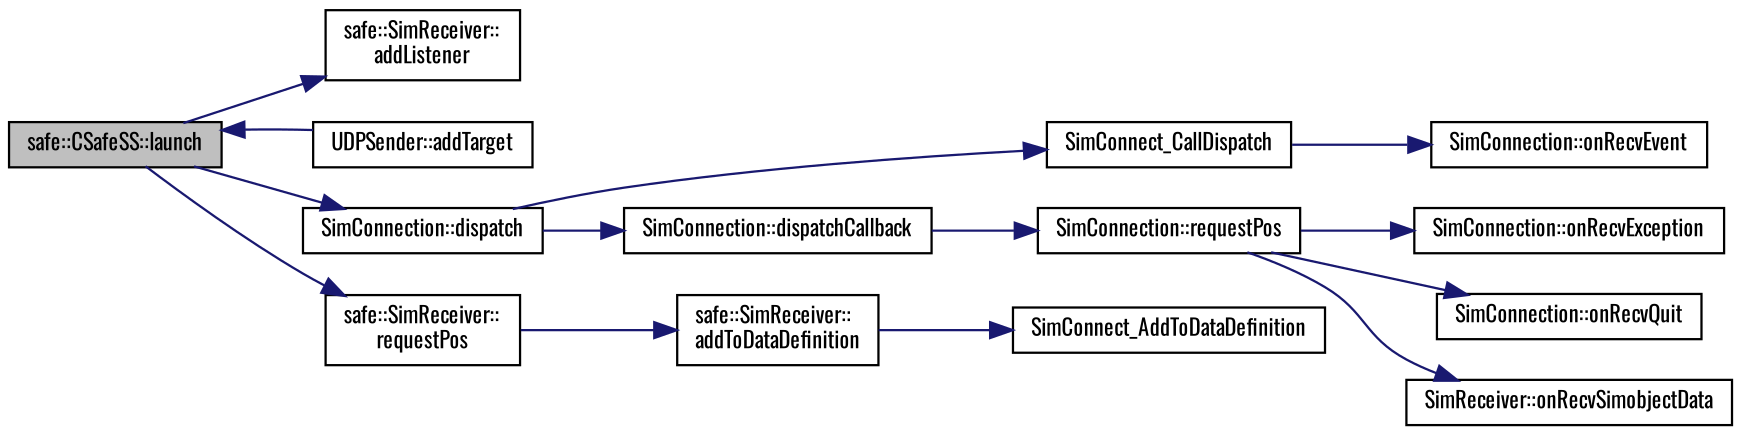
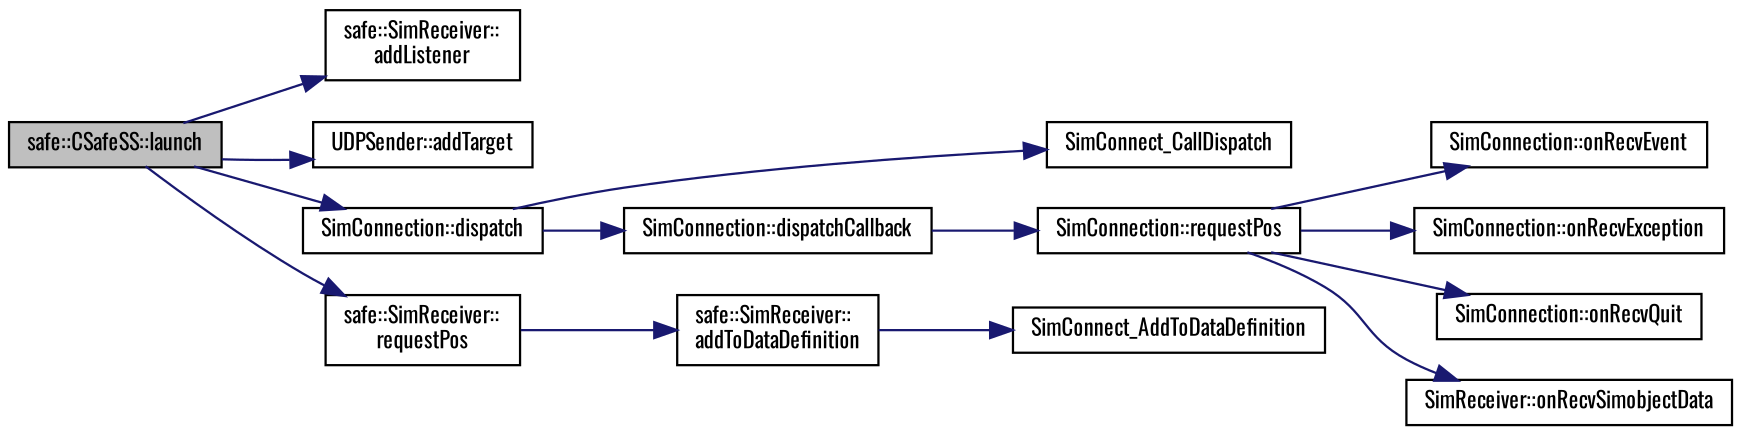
edge "UDPSender::addTarget" -> "safe::CSafeSS::launch": reversed
edge "SimConnect_CallDispatch" -> "SimConnection::onRecvEvent": now "SimConnection::requestPos" -> "SimConnection::onRecvEvent"
